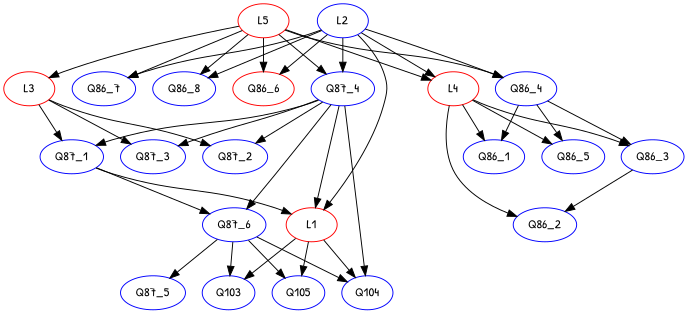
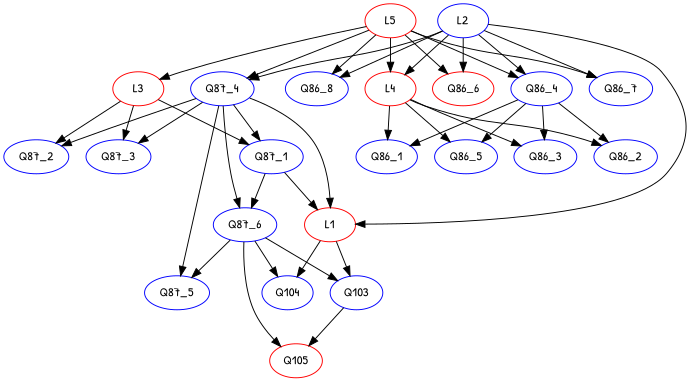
edge "Q87_4" -> "Q104": now "Q87_4" -> "Q87_5"
edge "Q86_3" -> "Q86_2": now "Q86_4" -> "Q86_2"
edge "L1" -> "Q105": now "Q103" -> "Q105"
node "Q105": color blue -> red
